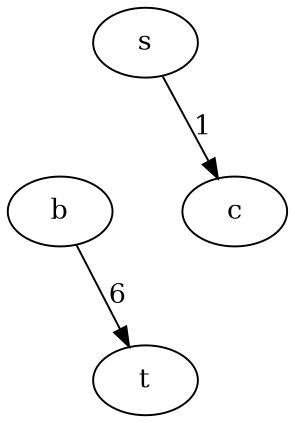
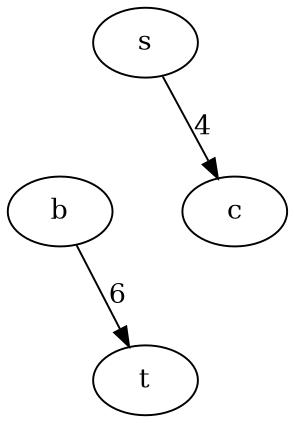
edge "s" -> "c": label "1" -> "4"
